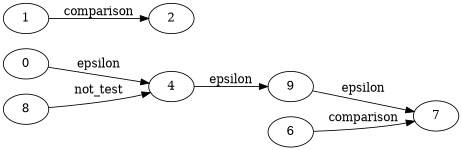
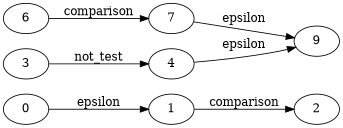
edge "0" -> "4": now "0" -> "1"
edge "9" -> "7": reversed
node "8": label "8" -> "3"
